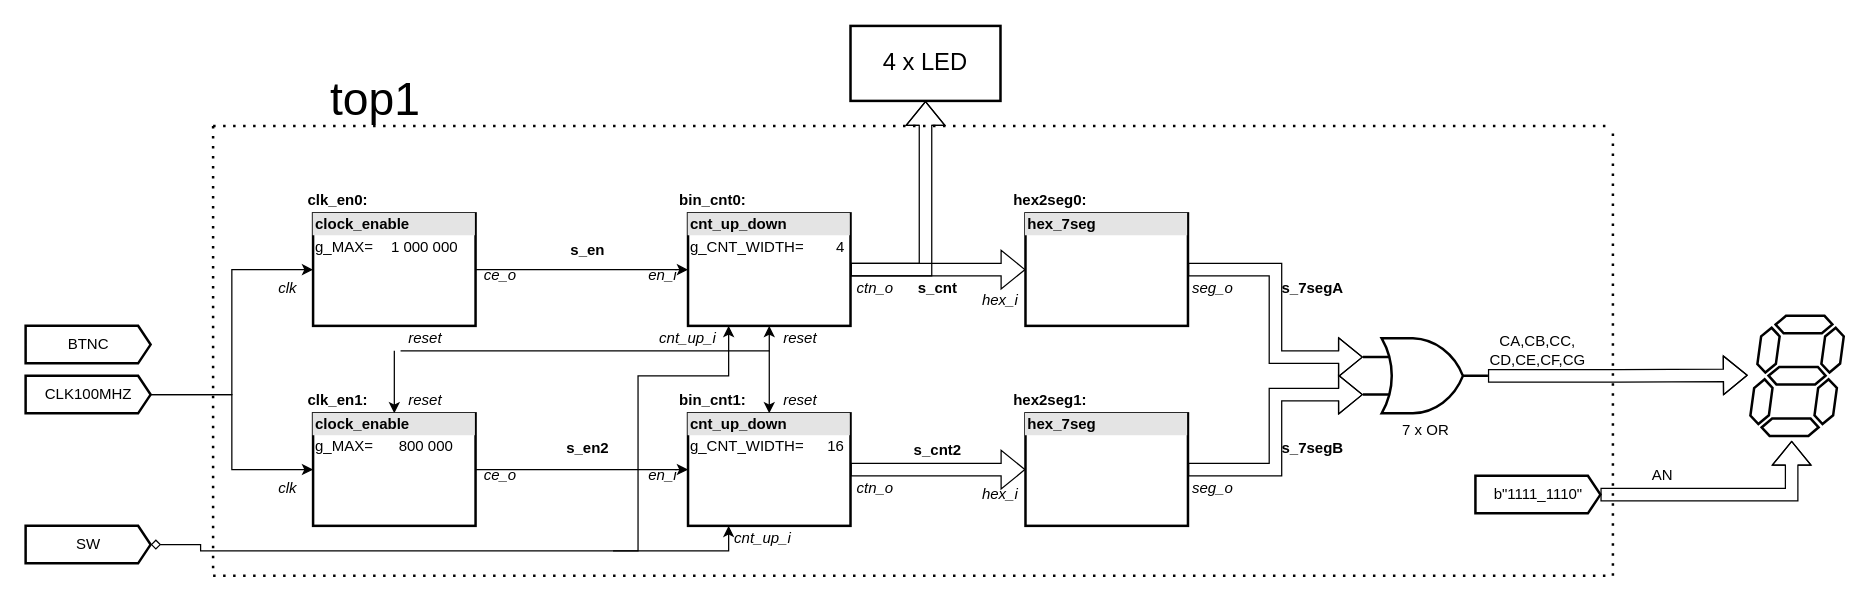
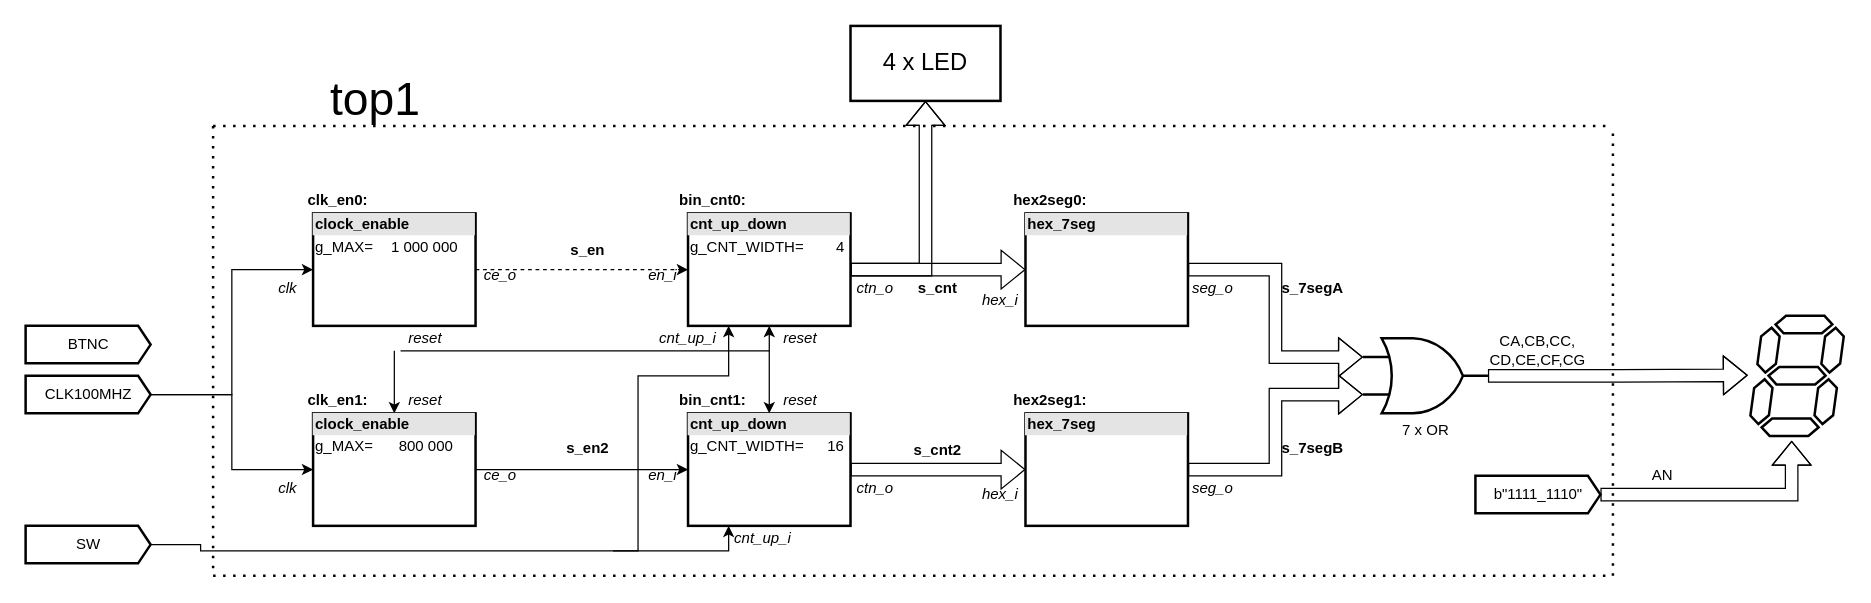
edge "clock_enable g_MAX= 1 000 000" -> "cnt_up_down g_CNT_WIDTH= 4": style solid -> dashed
edge "cnt_up_down g_CNT_WIDTH= 16" -- "SW": arrowhead diamond -> none
